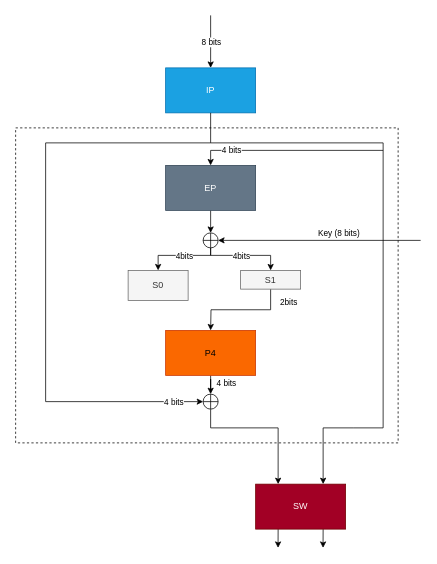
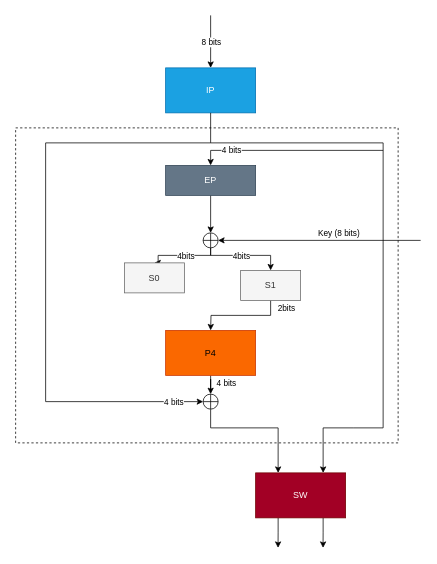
node "EP": size 90x45 -> 90x30
node "S1": size 60x19 -> 60x30
node "S0": moved (158, 285) -> (154, 278)
node "SW": moved (300, 507) -> (300, 495)
